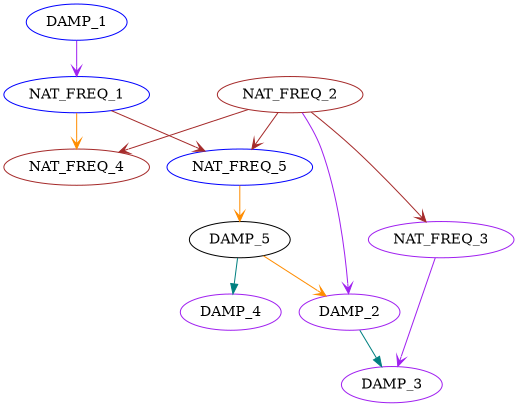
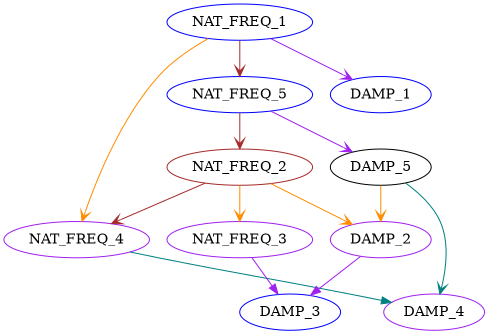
edge "DAMP_1" -> "NAT_FREQ_1": reversed
edge "NAT_FREQ_2" -> "NAT_FREQ_5": reversed
edge "NAT_FREQ_2" -> "NAT_FREQ_3": color brown -> darkorange
node "NAT_FREQ_4": color brown -> purple
edge "NAT_FREQ_2" -> "DAMP_2": color purple -> darkorange
edge "NAT_FREQ_5" -> "DAMP_5": color darkorange -> purple
edge "DAMP_5" -> "DAMP_4": arrowhead normal -> vee
edge "NAT_FREQ_4" -> "DAMP_4": added
edge "NAT_FREQ_3" -> "DAMP_3": arrowhead vee -> normal
edge "DAMP_2" -> "DAMP_3": color teal -> purple
node "DAMP_3": color purple -> blue
